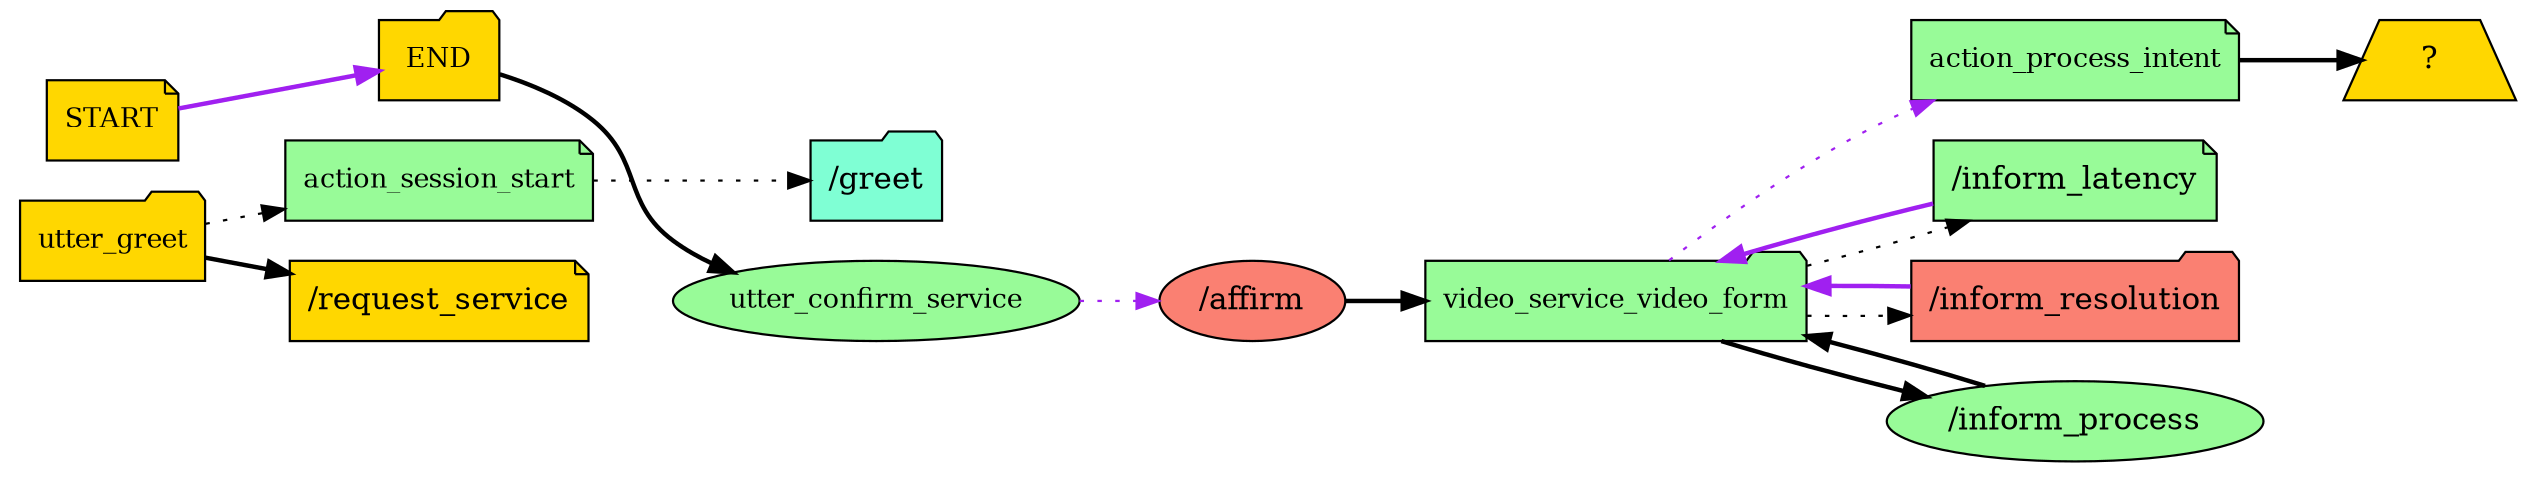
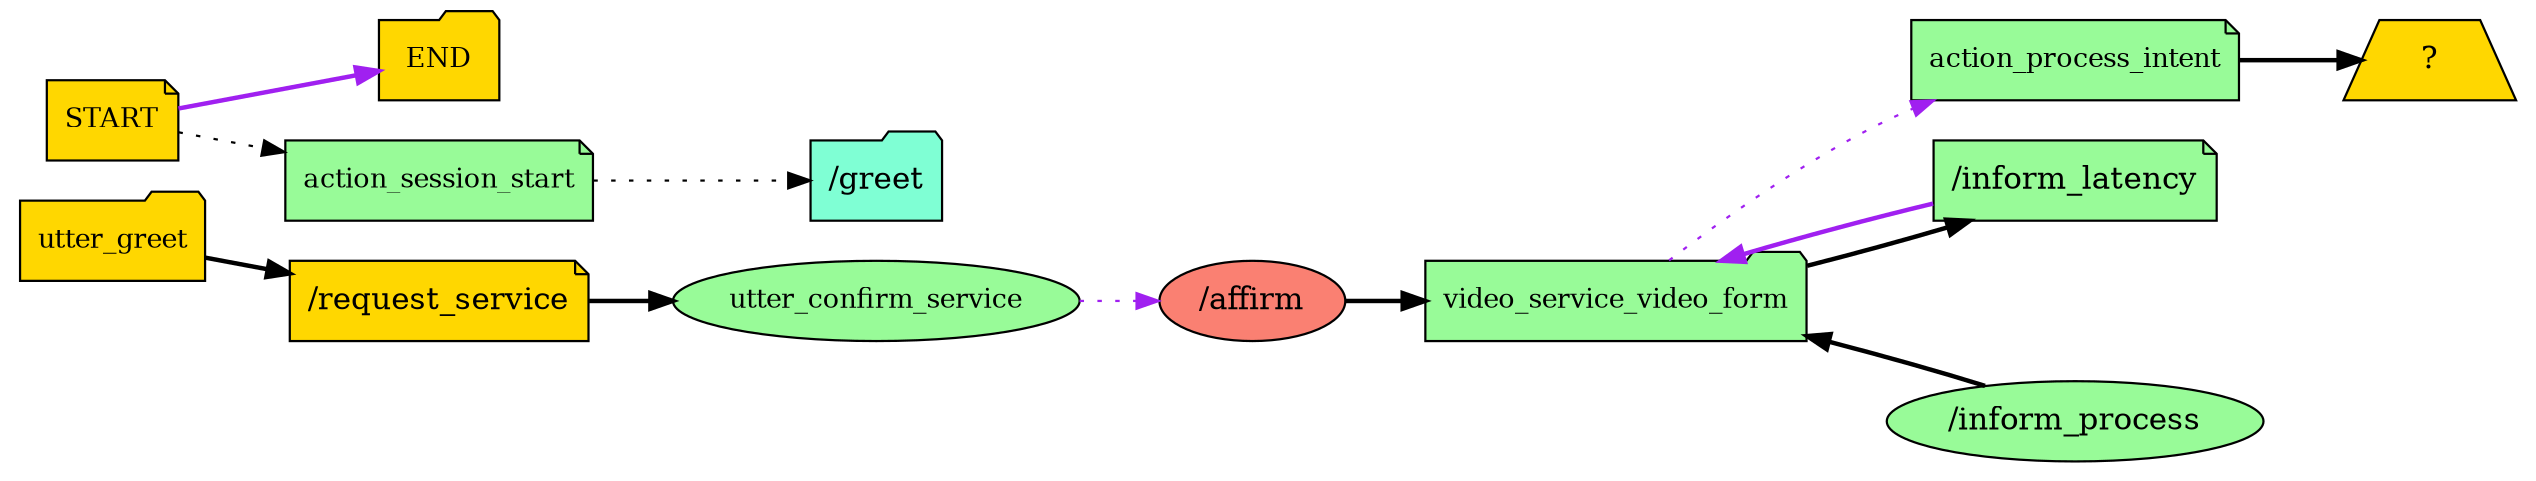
edge "END" -> "utter_confirm_service": now "/request_service" -> "utter_confirm_service"
edge "utter_greet" -> "action_session_start": now "START" -> "action_session_start"
edge "video_service_video_form" -> "/inform_latency": style dotted -> bold
node "/inform_resolution": removed
edge "video_service_video_form" -> "/inform_process": removed
